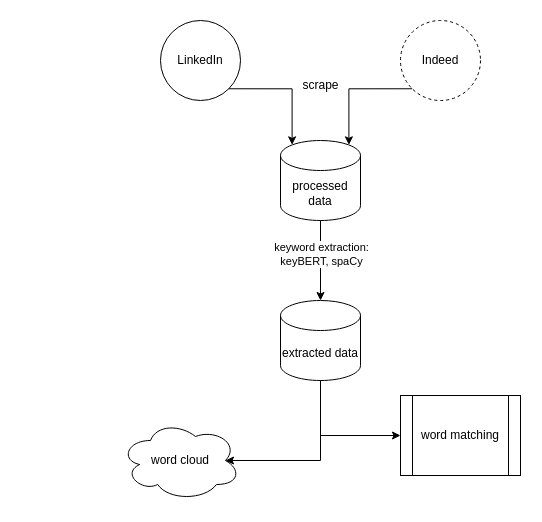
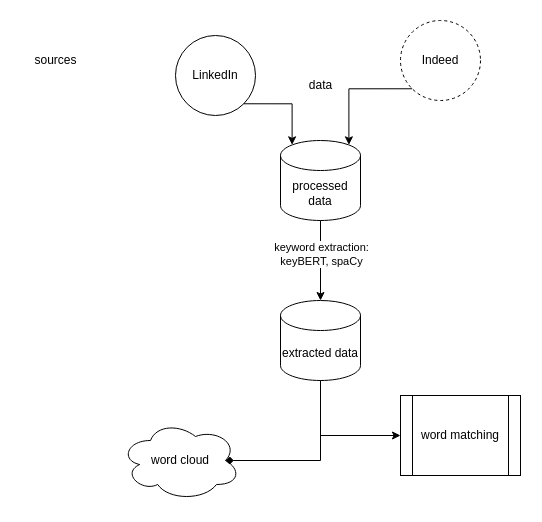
node "sources": added
node "LinkedIn": moved (201, 61) -> (216, 76)
node "scrape": label "scrape" -> "data"
edge "extracted data" -> "word cloud": arrowhead classic -> diamond
